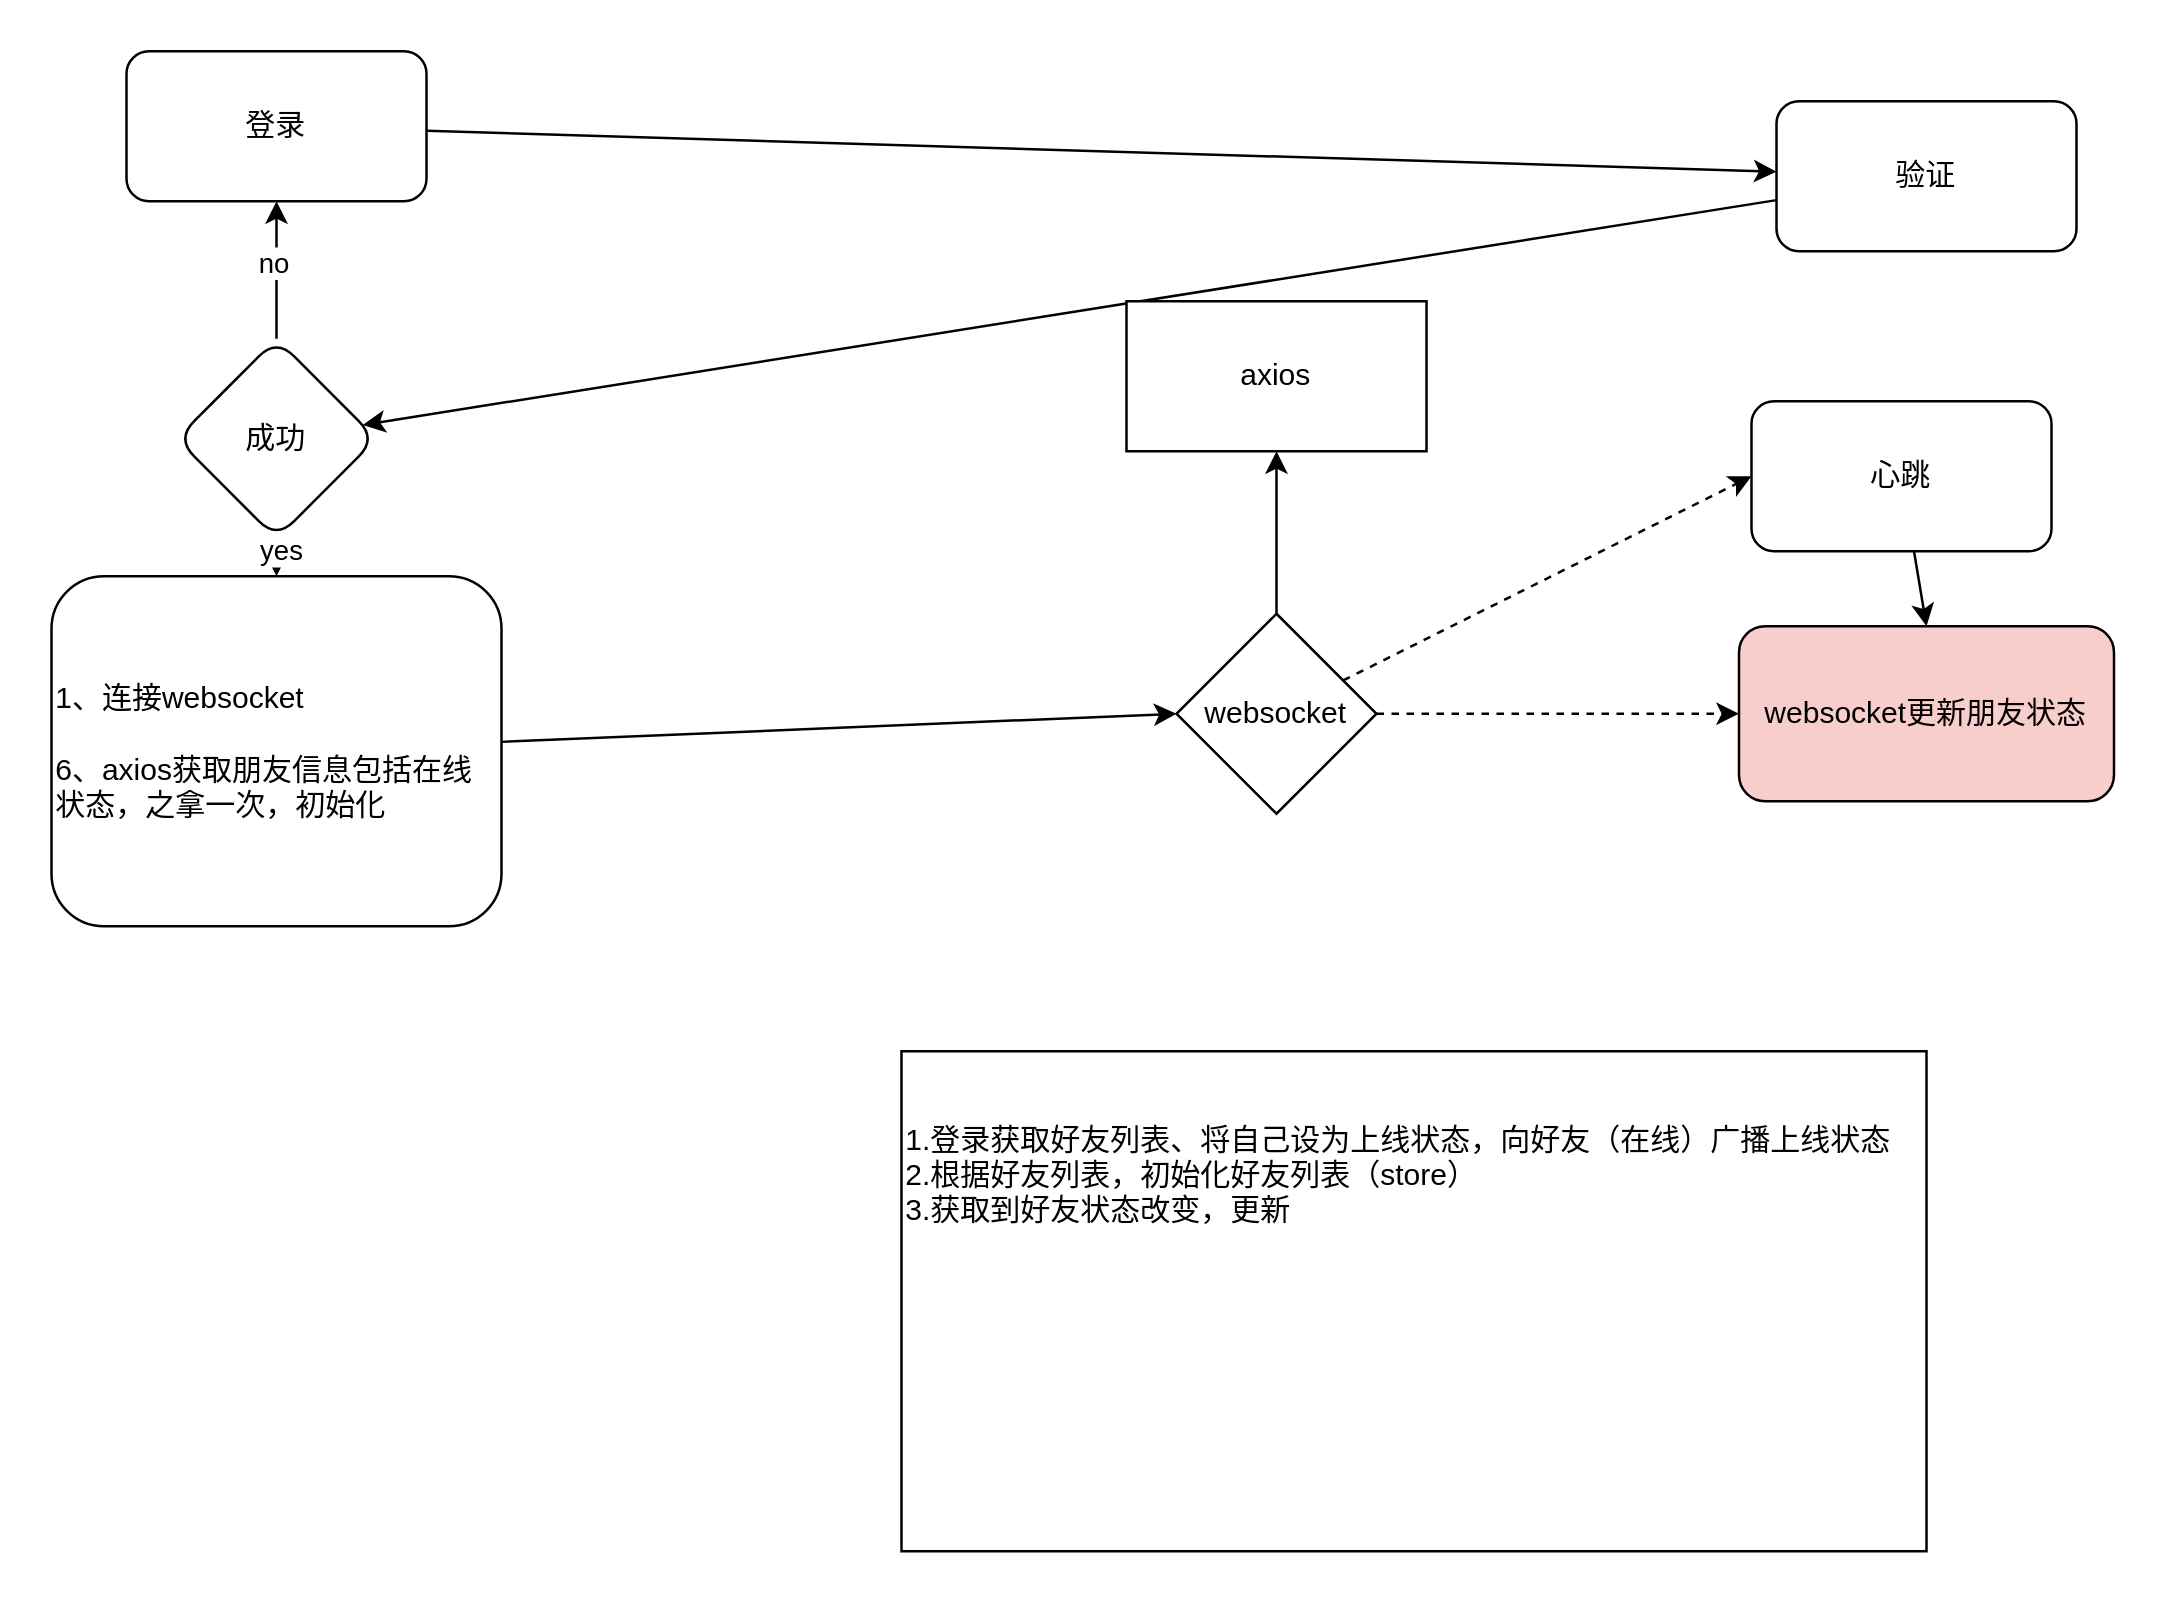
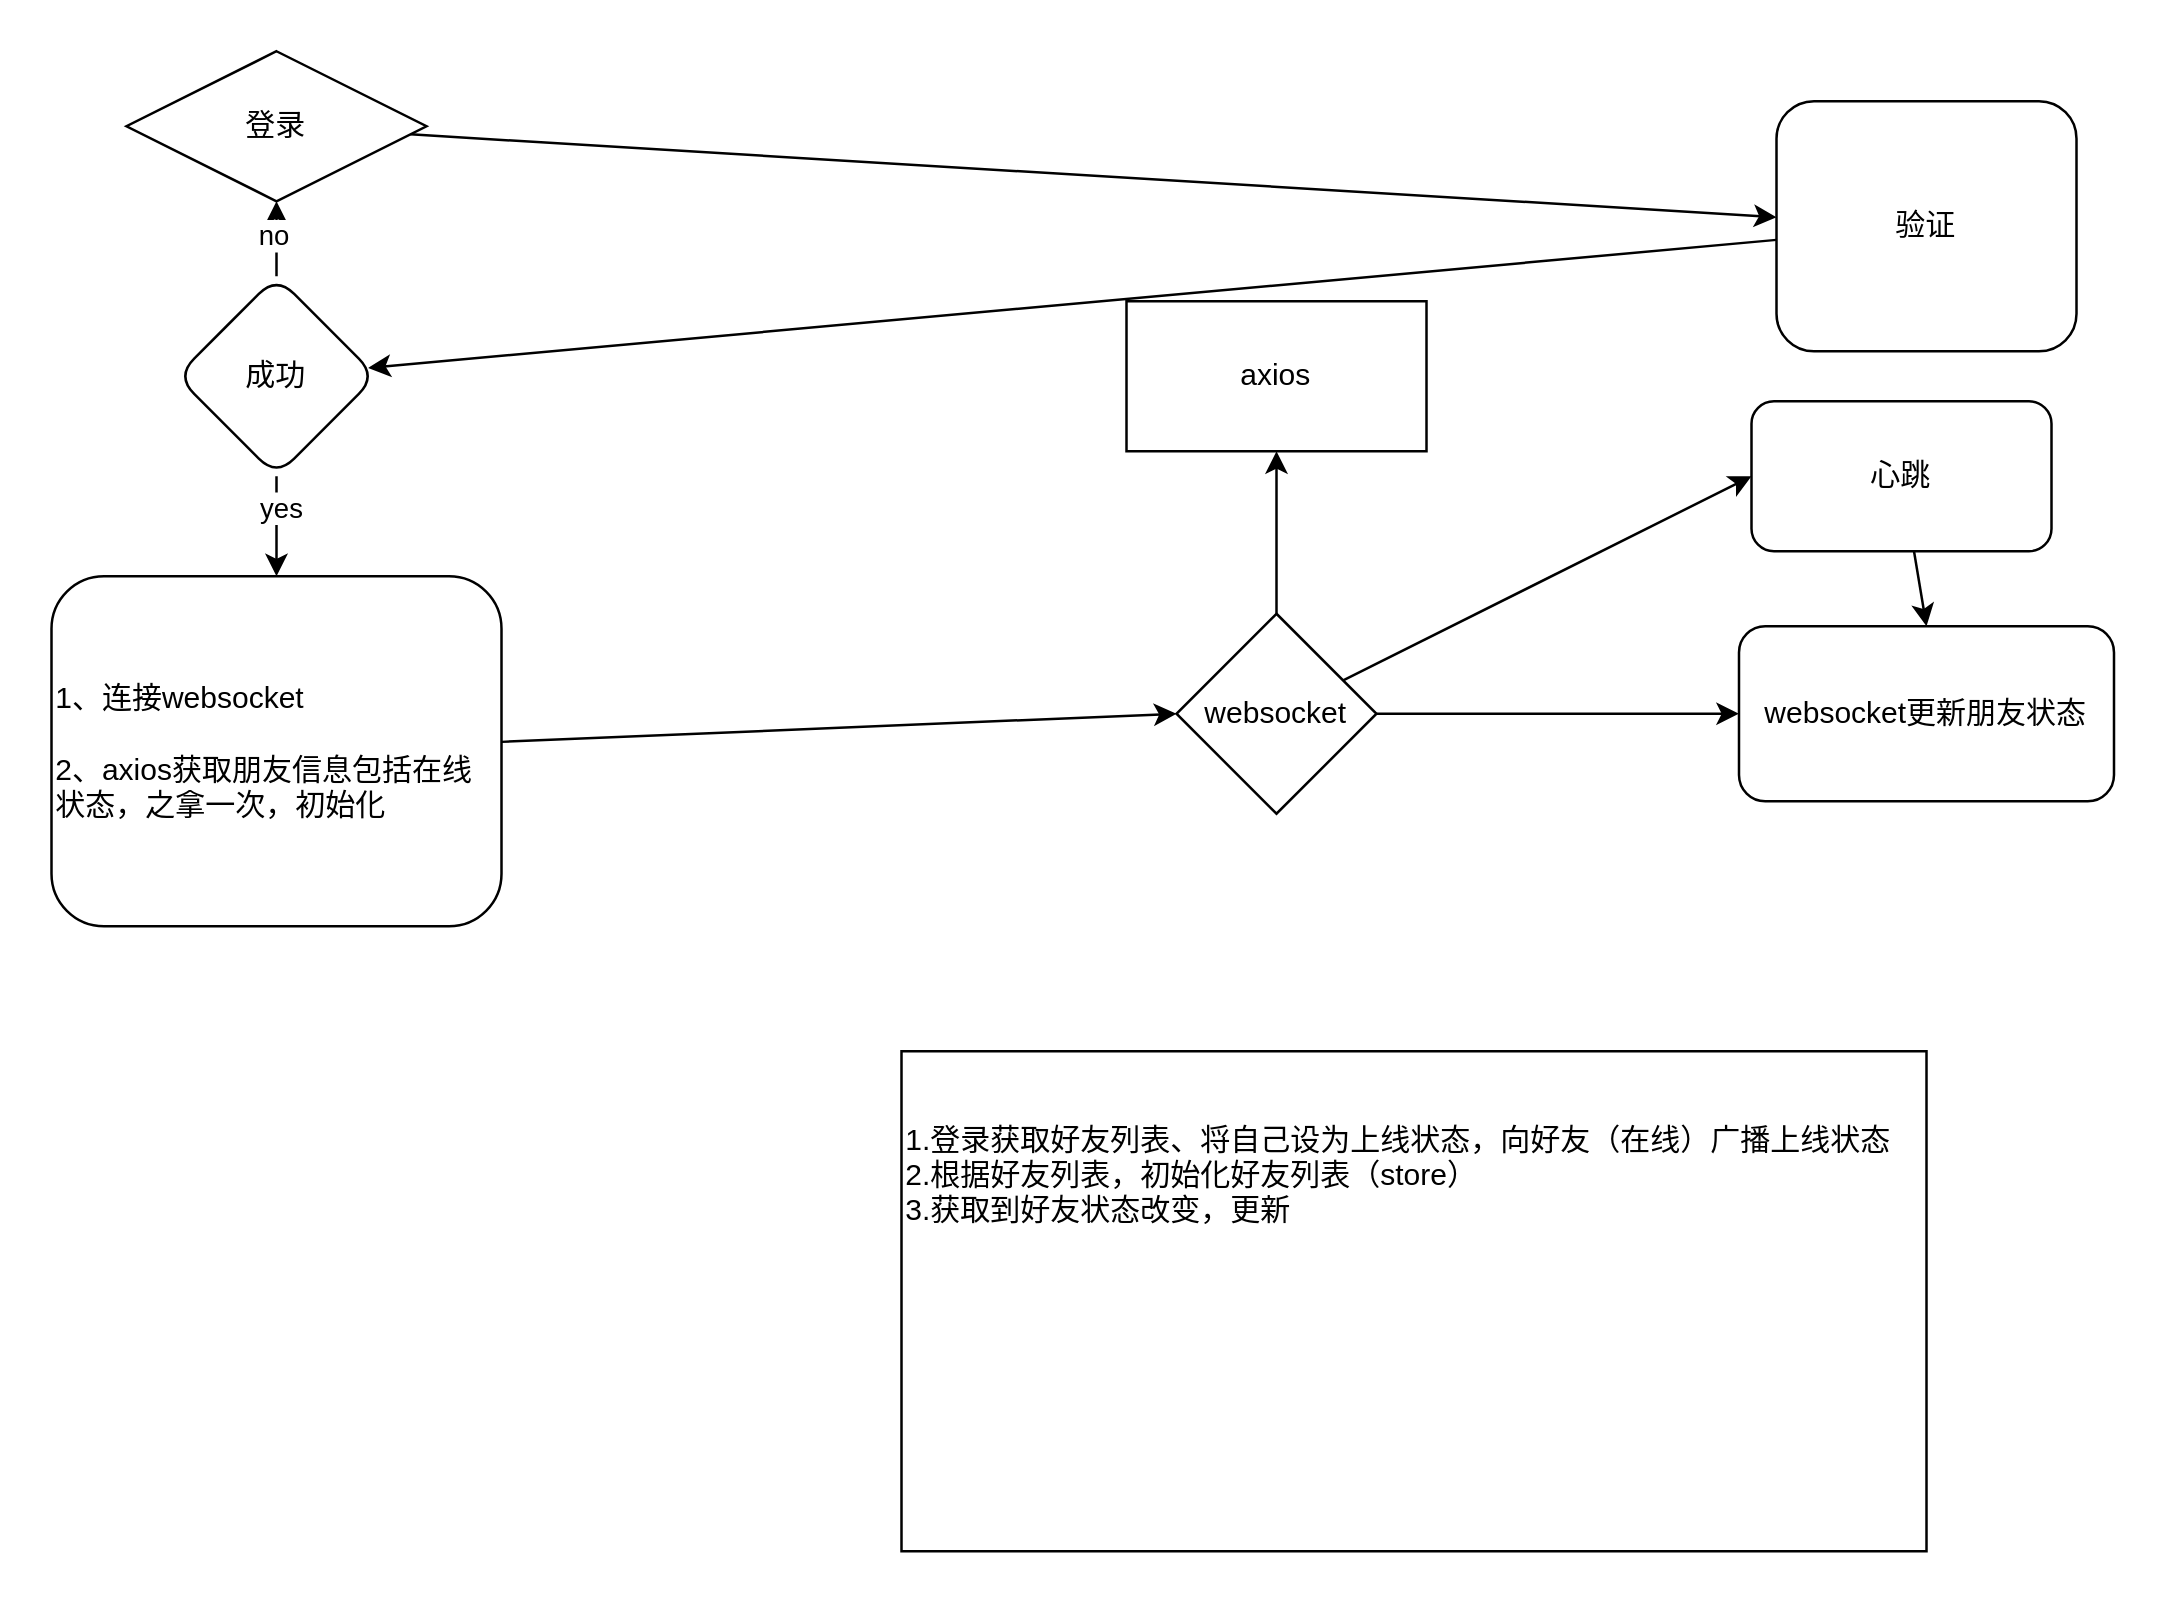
node "登录": shape rounded rectangle -> diamond
node "验证": size 300x150 -> 300x250
node "成功": moved (276, 439) -> (276, 376)
edge "websocket" -> "心跳": style dashed -> solid
edge "websocket" -> "websocket更新朋友状态": style dashed -> solid
node "websocket更新朋友状态": fillcolor #f8cecc -> #ffffff
node "1、连接websocket 6、axios获取朋友信息包括在线状态，之拿一次，初始化": label "1、连接websocket 6、axios获取朋友信息包括在线状态，之拿一次，初始化" -> "1、连接websocket 2、axios获取朋友信息包括在线状态，之拿一次，初始化"
